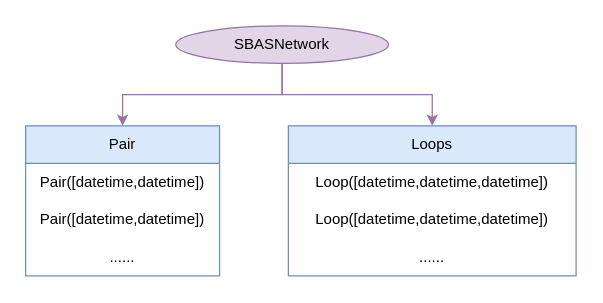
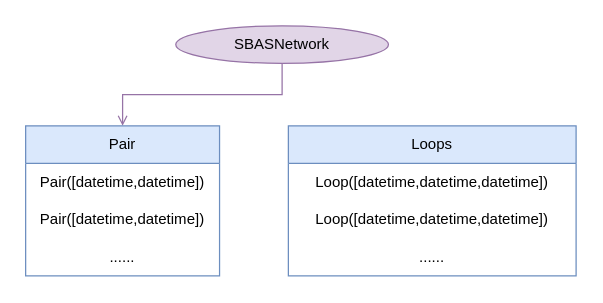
edge "SBASNetwork" -> "Loops": removed
edge "SBASNetwork" -> "Pair": arrowhead classic -> open
